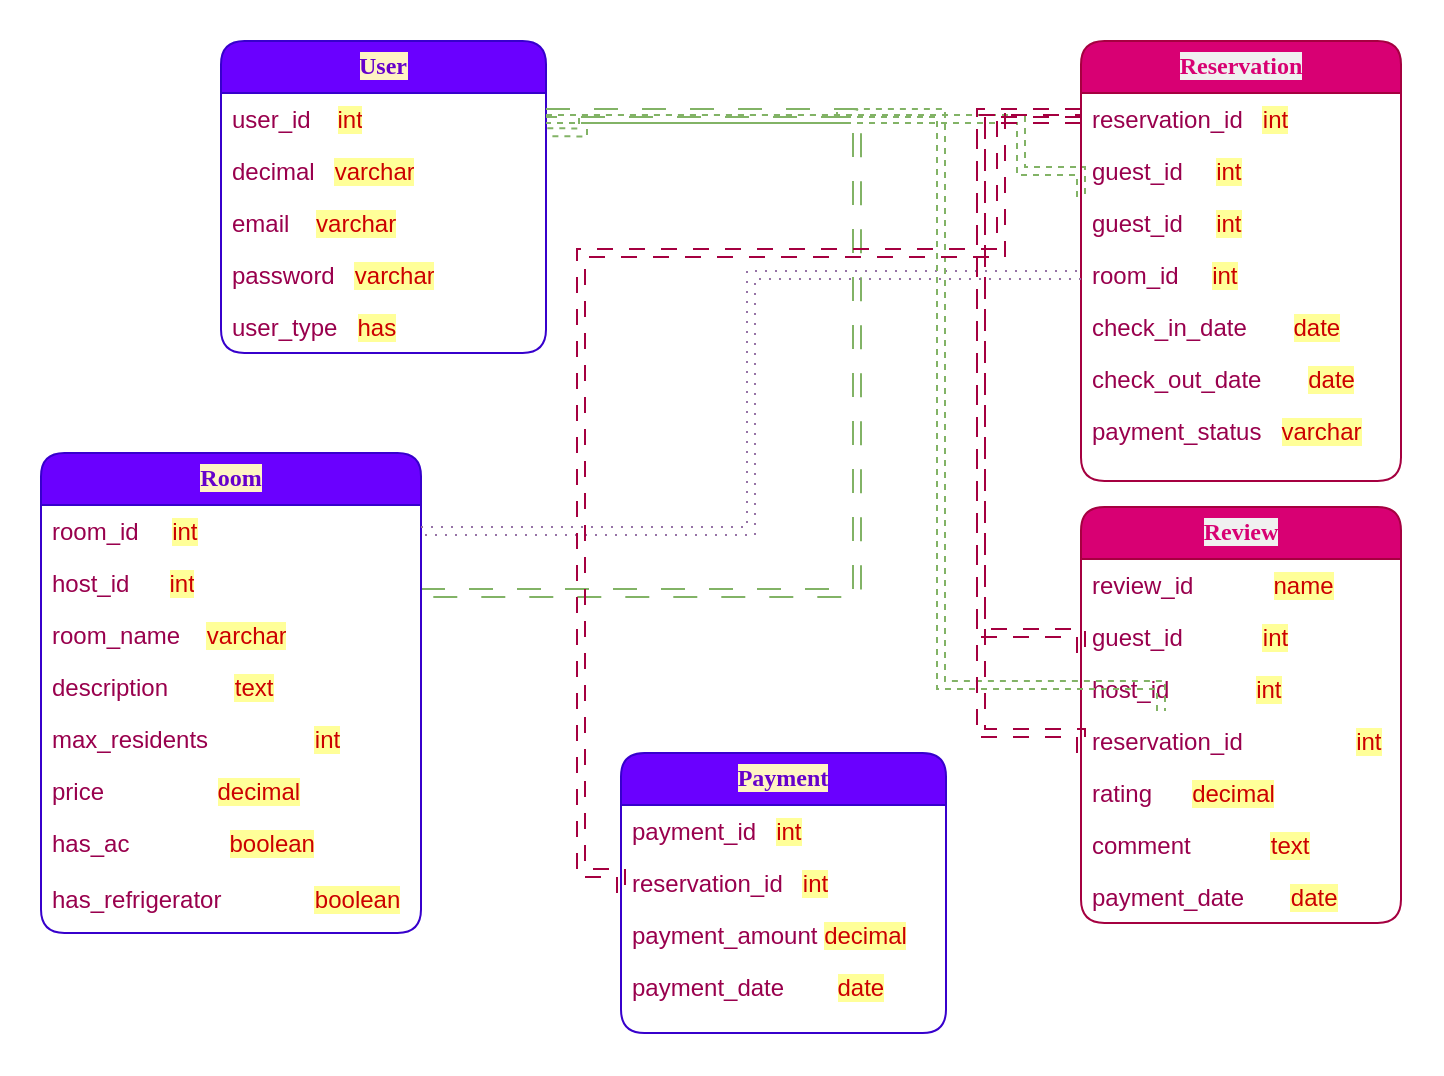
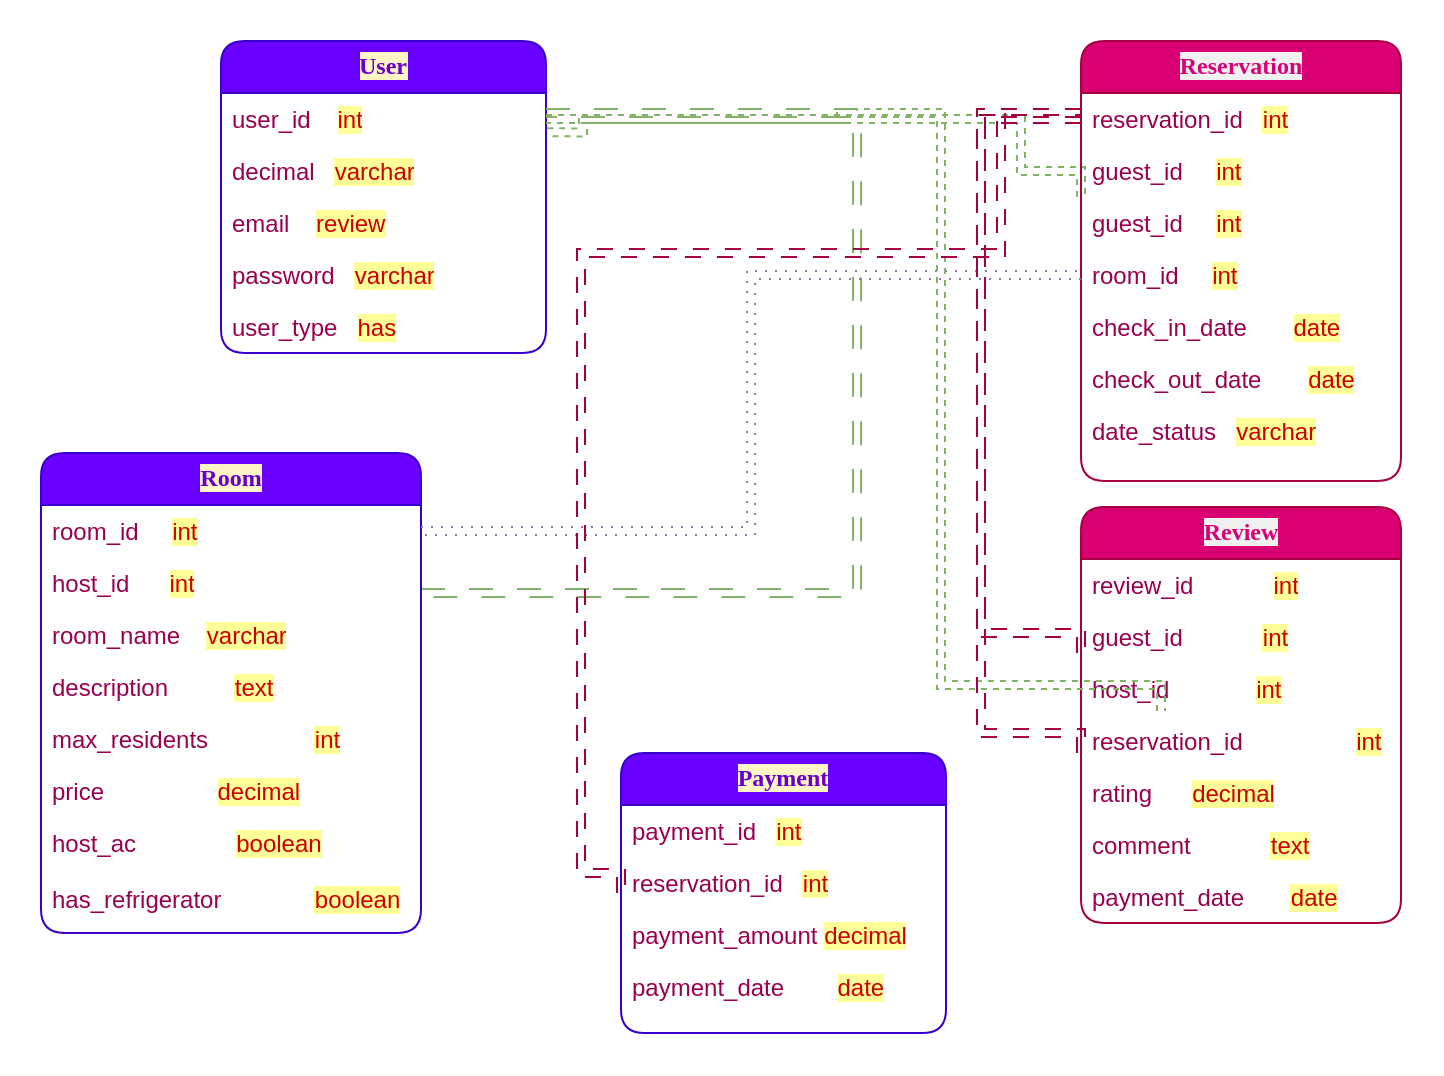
node "email varchar": label "email varchar" -> "email review"
node "payment_status varchar": label "payment_status varchar" -> "date_status varchar"
node "review_id name": label "review_id name" -> "review_id int"
node "has_ac boolean": label "has_ac boolean" -> "host_ac boolean"
